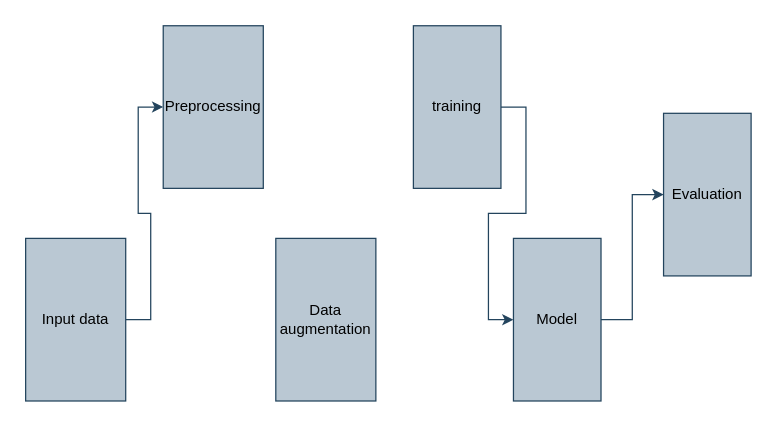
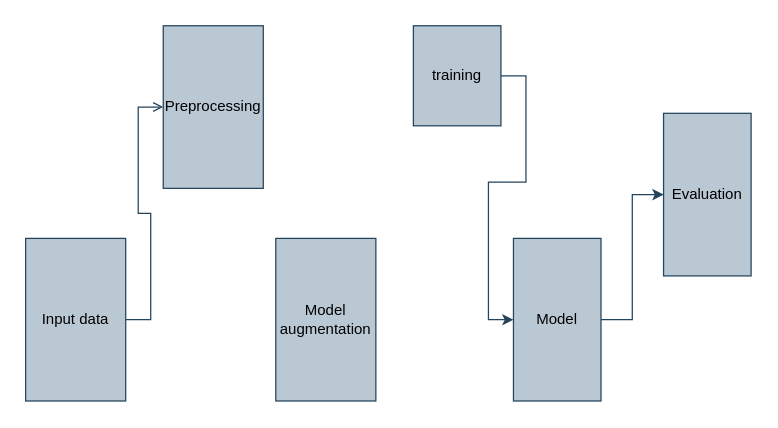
edge "Input data" -> "Preprocessing": arrowhead classic -> open
node "training": size 88x163 -> 88x100
node "Data augmentation": label "Data augmentation" -> "Model augmentation"
